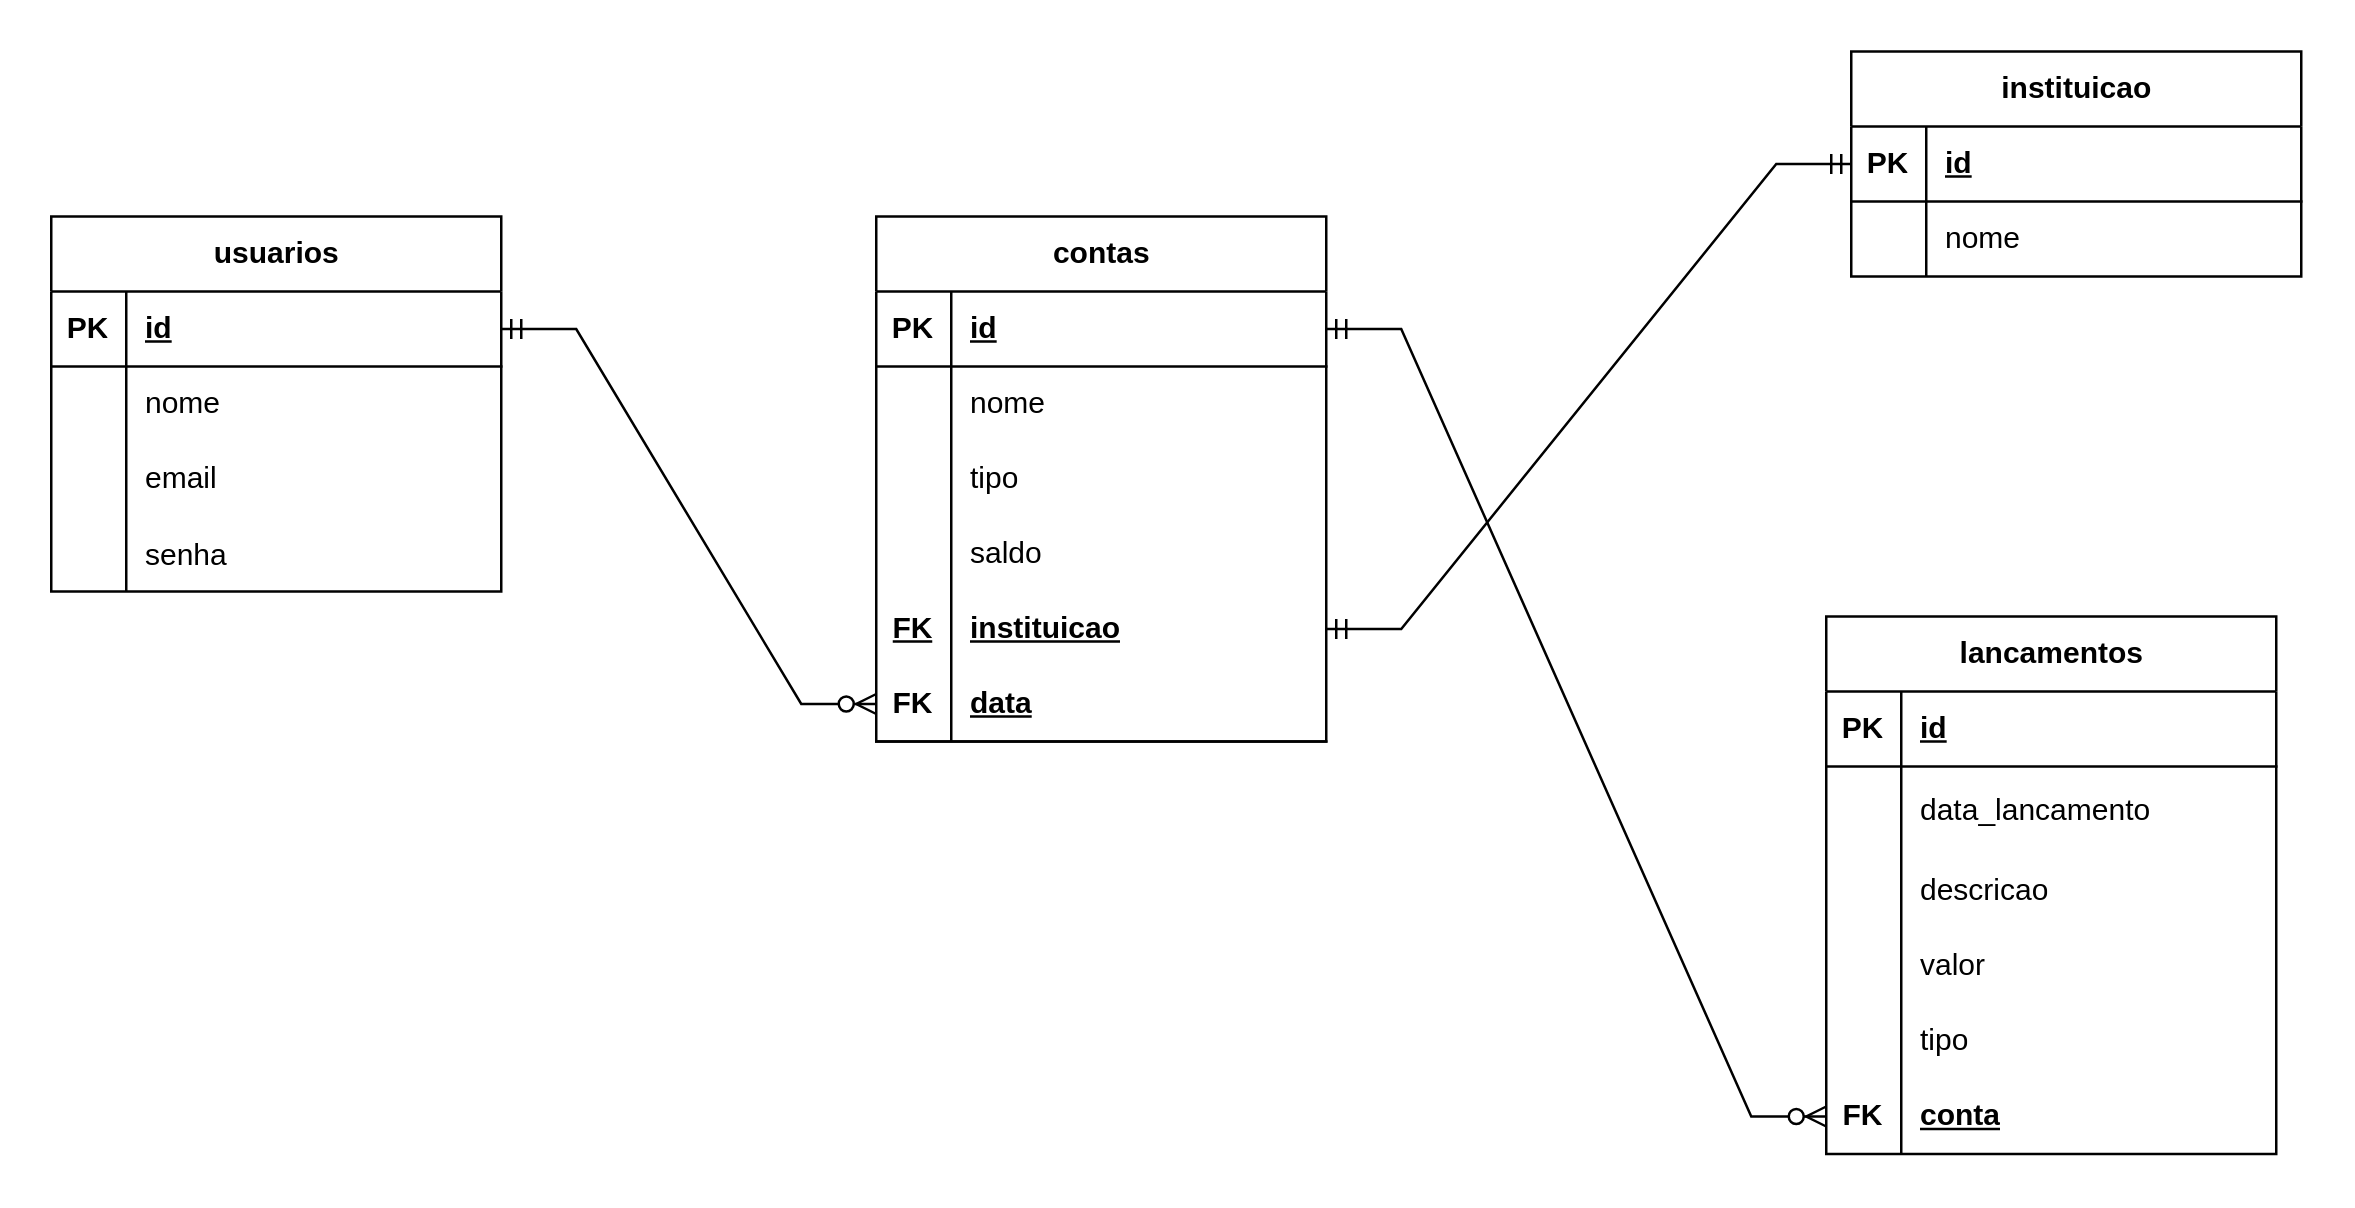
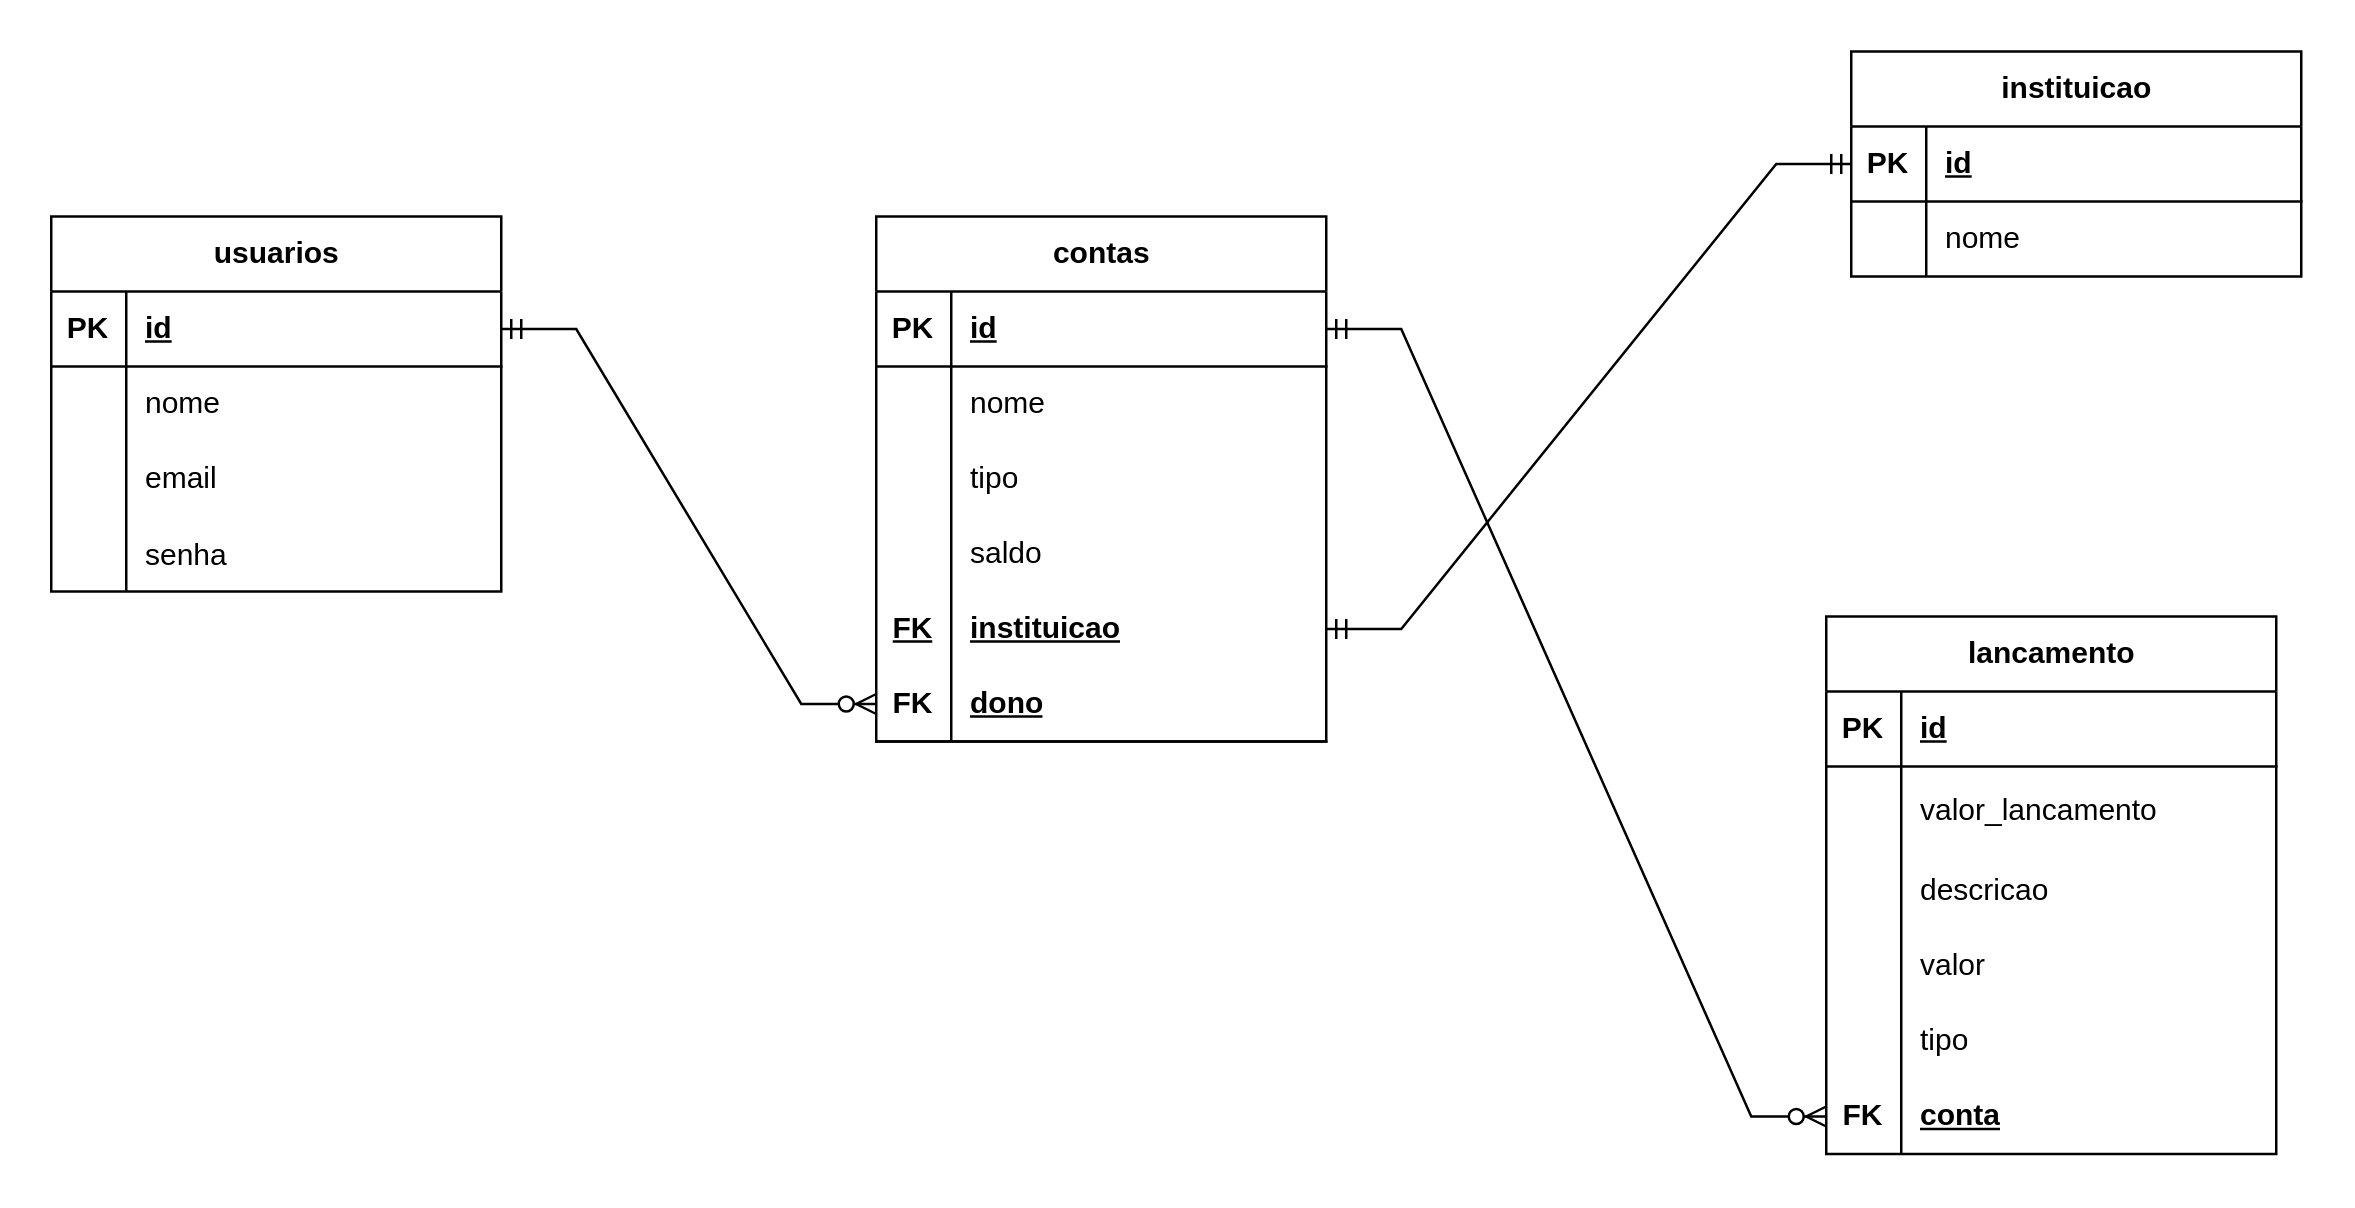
node "lancamentos": label "lancamentos" -> "lancamento"
node "data": label "data" -> "dono"
node "data_lancamento": label "data_lancamento" -> "valor_lancamento"
